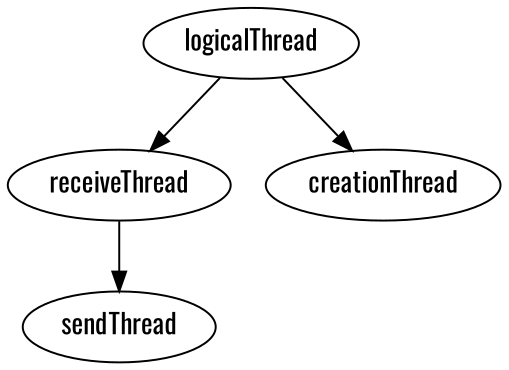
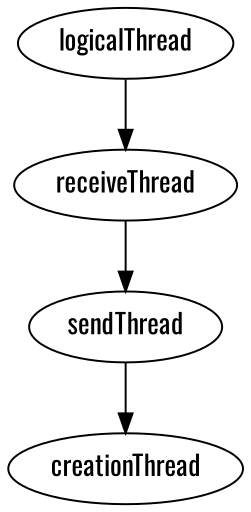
edge "logicalThread" -> "creationThread": now "sendThread" -> "creationThread"
